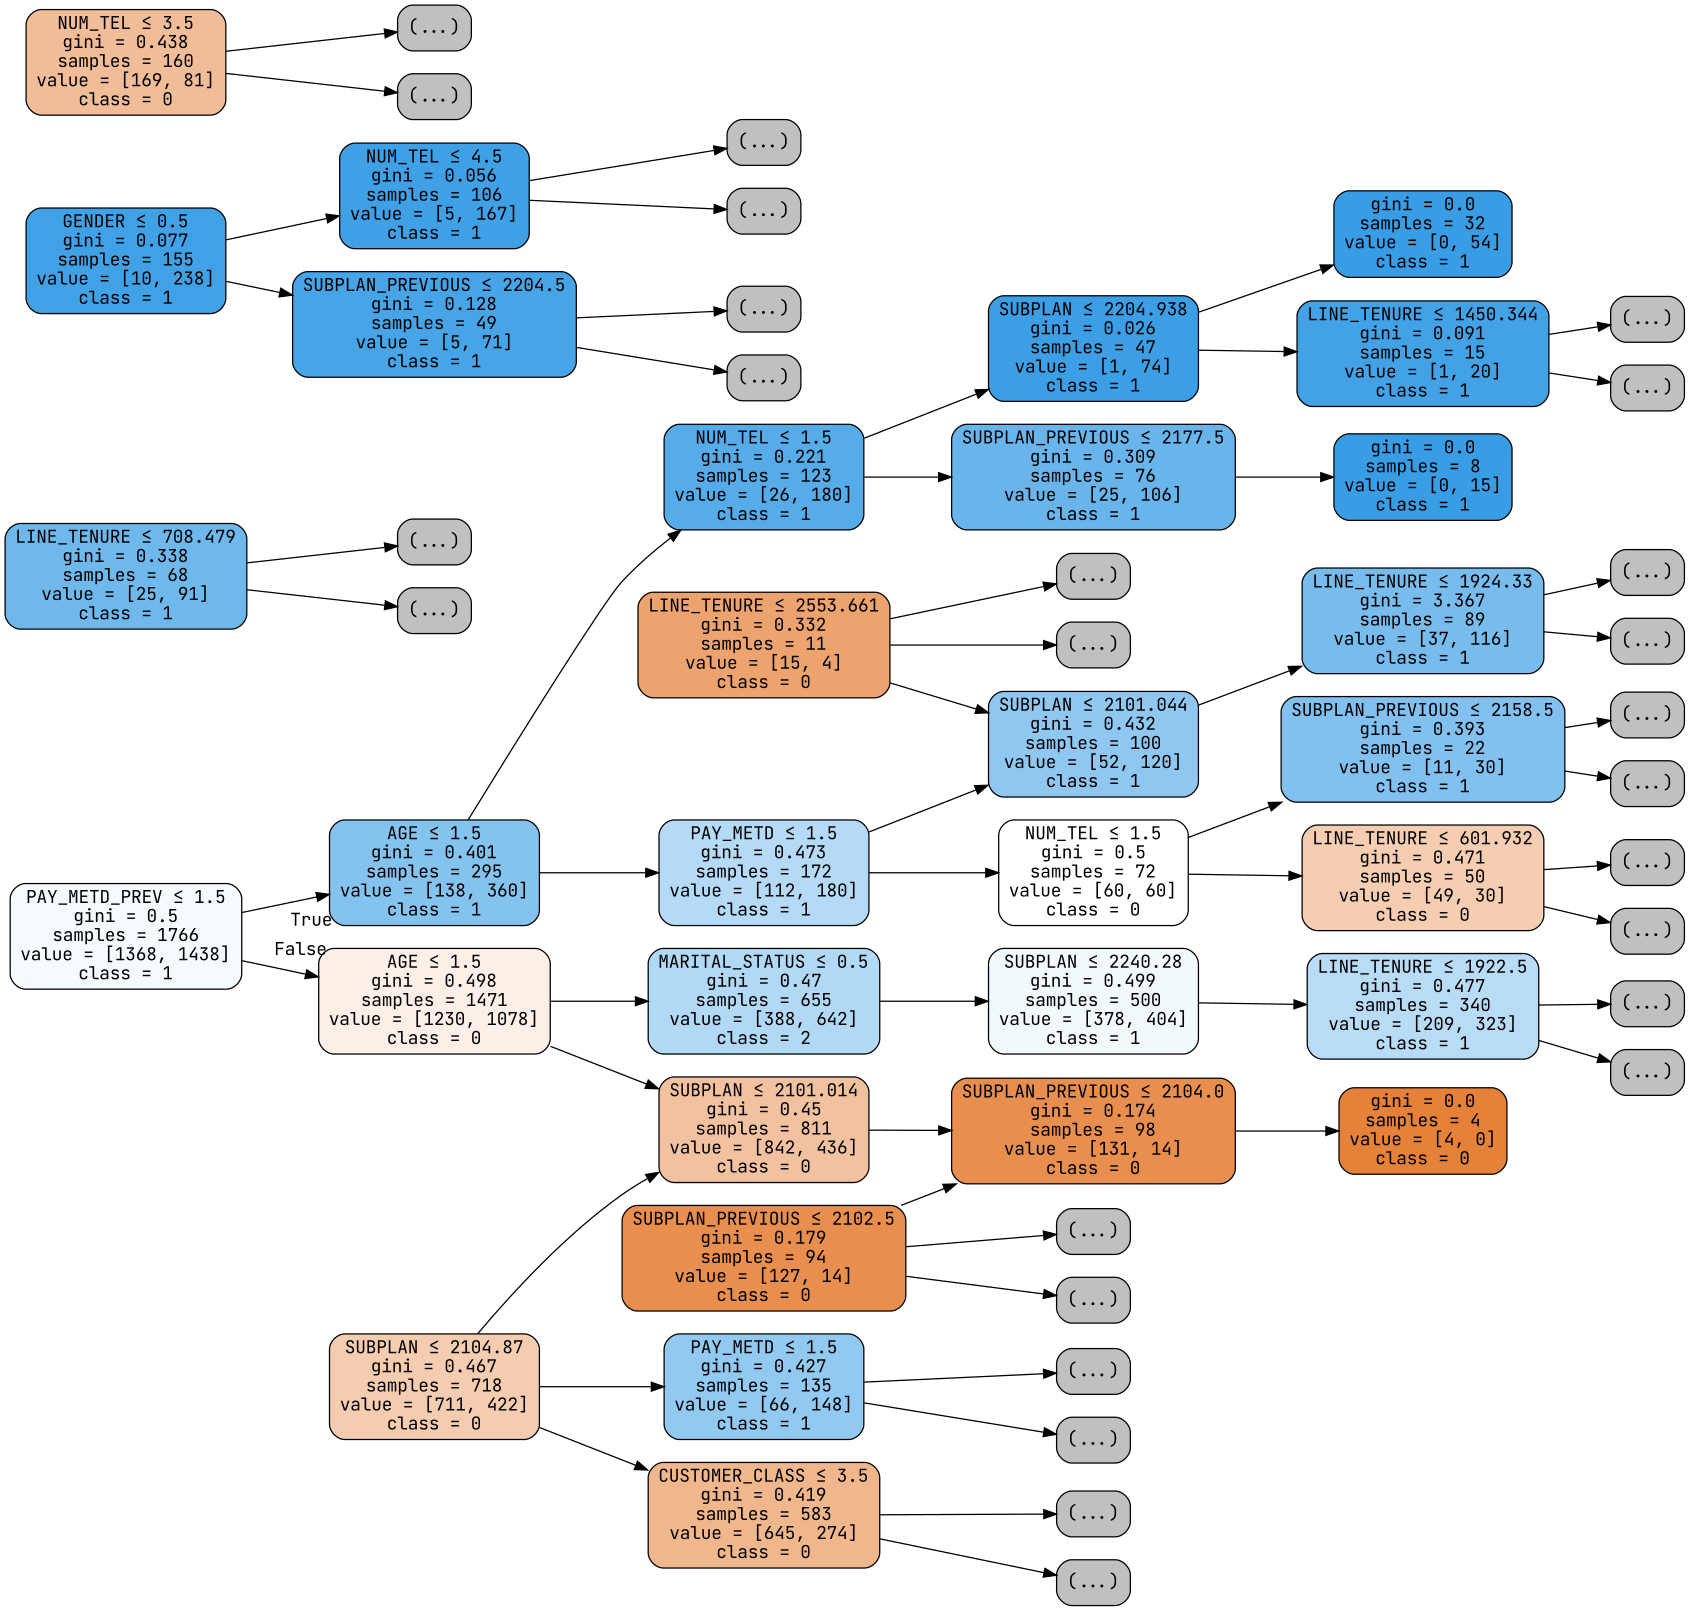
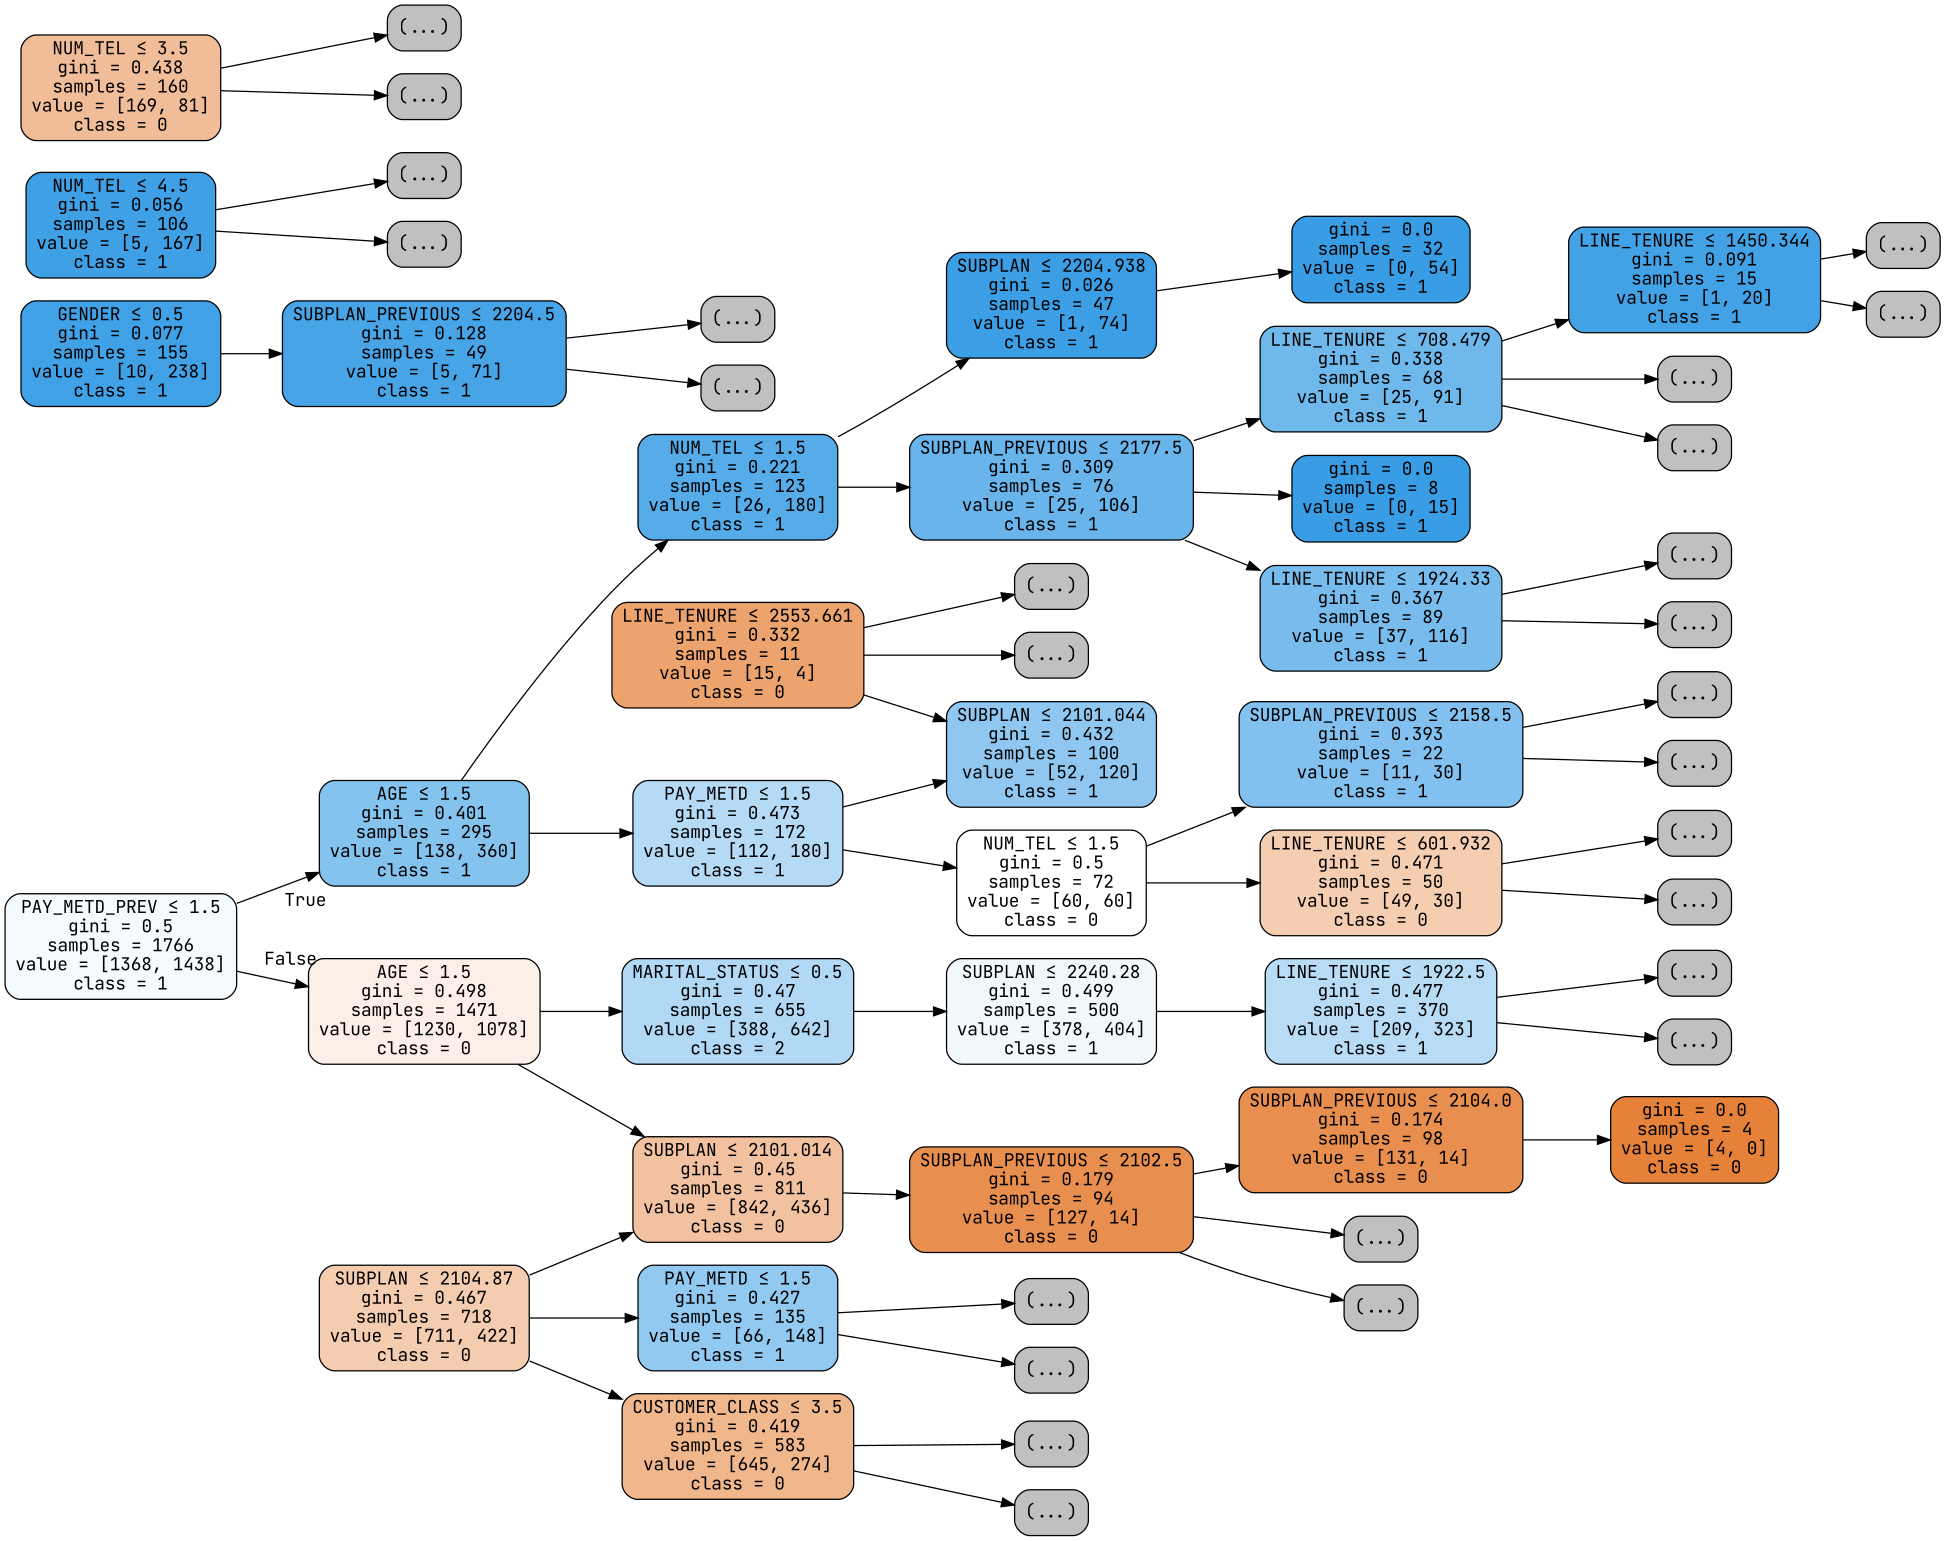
edge "GENDER ≤ 0.5" -> "NUM_TEL ≤ 4.5": removed
edge "SUBPLAN ≤ 2204.938" -> "LINE_TENURE ≤ 1450.344": now "LINE_TENURE ≤ 708.479" -> "LINE_TENURE ≤ 1450.344"
edge "SUBPLAN_PREVIOUS ≤ 2177.5" -> "LINE_TENURE ≤ 708.479": added
node "LINE_TENURE ≤ 1924.33": text "gini = 3.367" -> "gini = 0.367"
edge "SUBPLAN ≤ 2101.044" -> "LINE_TENURE ≤ 1924.33": now "SUBPLAN_PREVIOUS ≤ 2177.5" -> "LINE_TENURE ≤ 1924.33"
node "LINE_TENURE ≤ 1922.5": text "samples = 340" -> "samples = 370"
edge "SUBPLAN ≤ 2101.014" -> "SUBPLAN_PREVIOUS ≤ 2104.0": now "SUBPLAN ≤ 2101.014" -> "SUBPLAN_PREVIOUS ≤ 2102.5"
